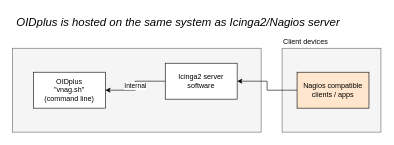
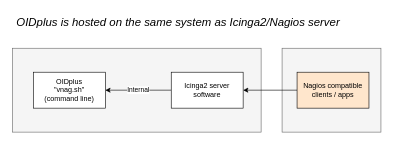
node "Client devices": removed
node "Icinga2 server software": moved (201, 81) -> (207, 90)
